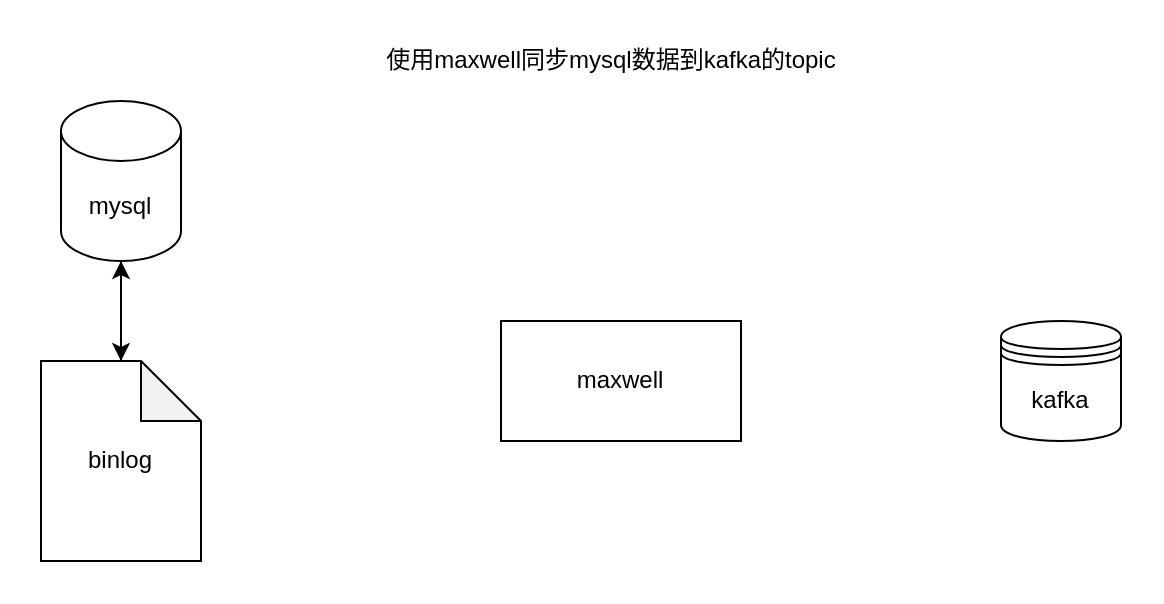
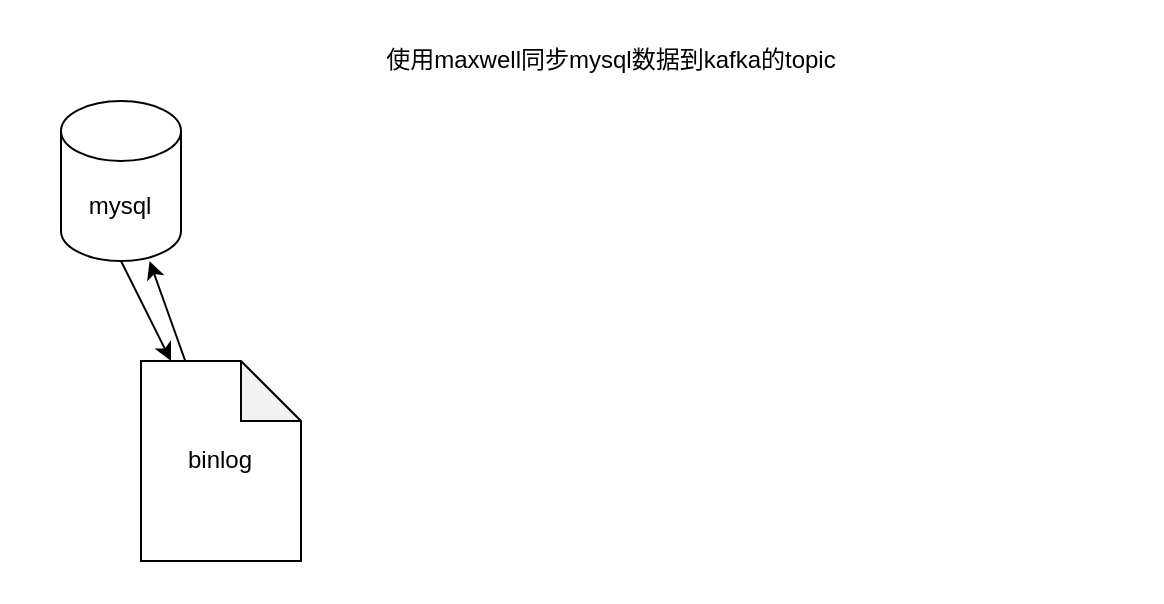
node "maxwell": removed
node "kafka": removed
node "binlog": moved (121, 461) -> (221, 461)
